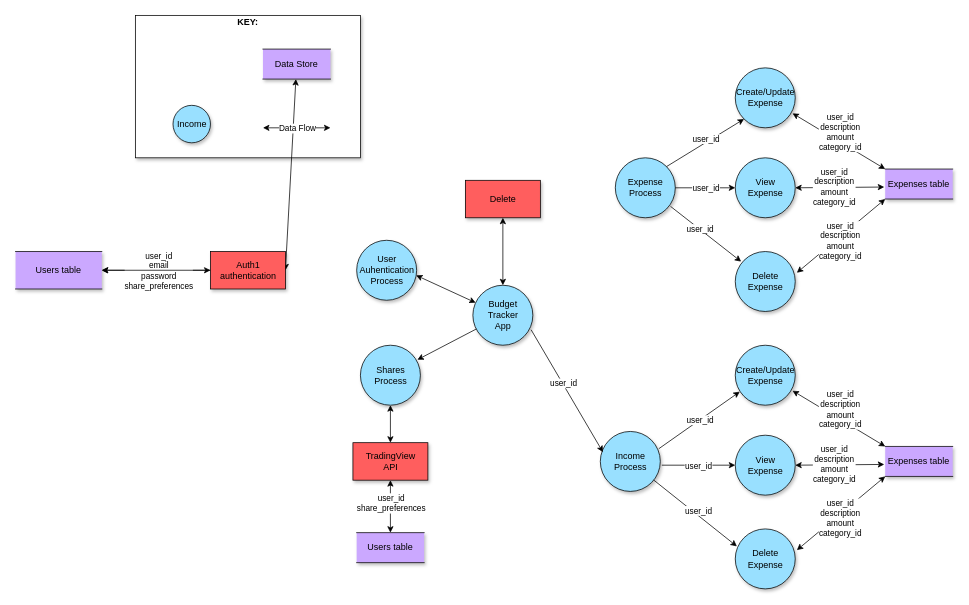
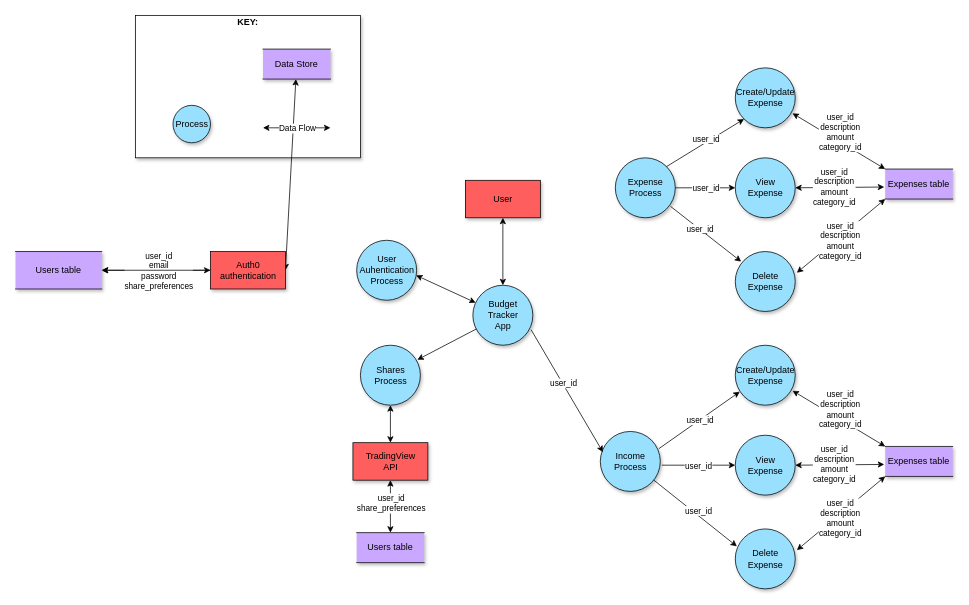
node "Income": label "Income" -> "Process"
node "Delete": label "Delete" -> "User"
node "Auth1 authentication": label "Auth1 authentication" -> "Auth0 authentication"
